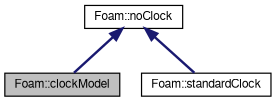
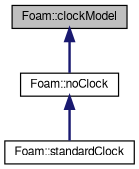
edge "Foam::clockModel" -> "Foam::noClock": reversed
